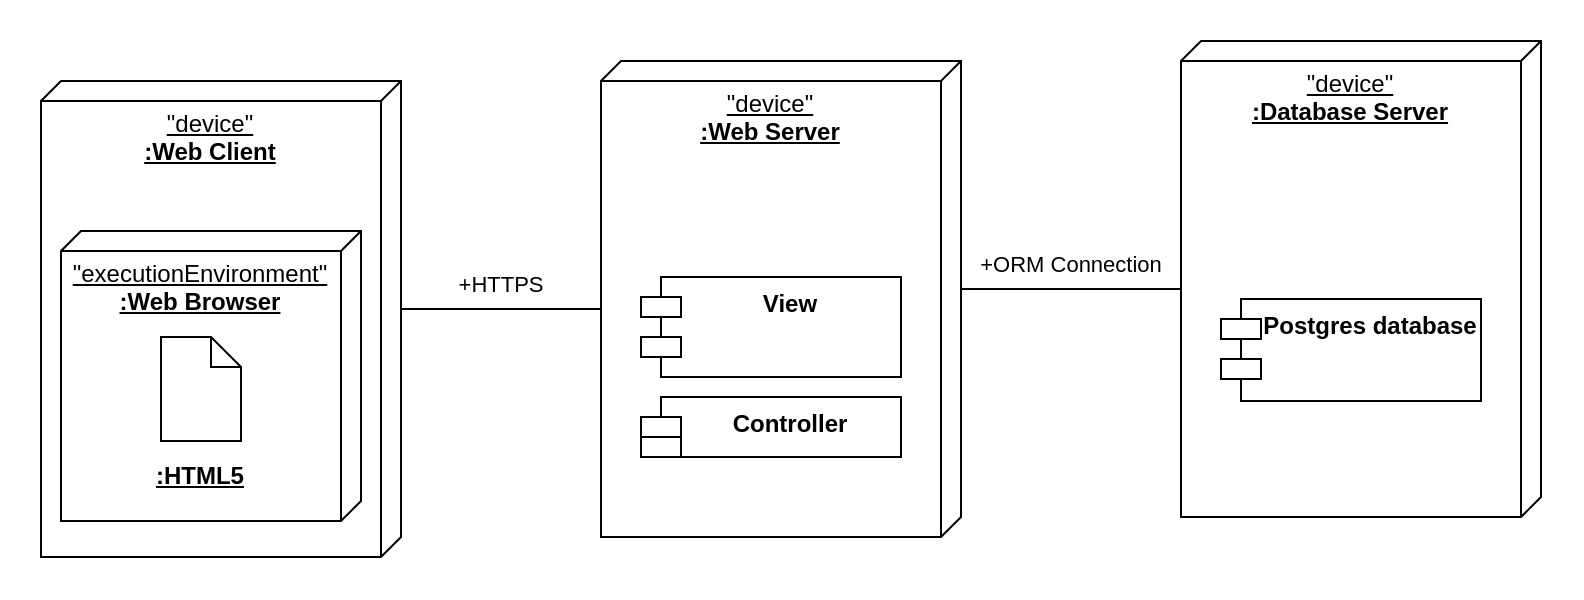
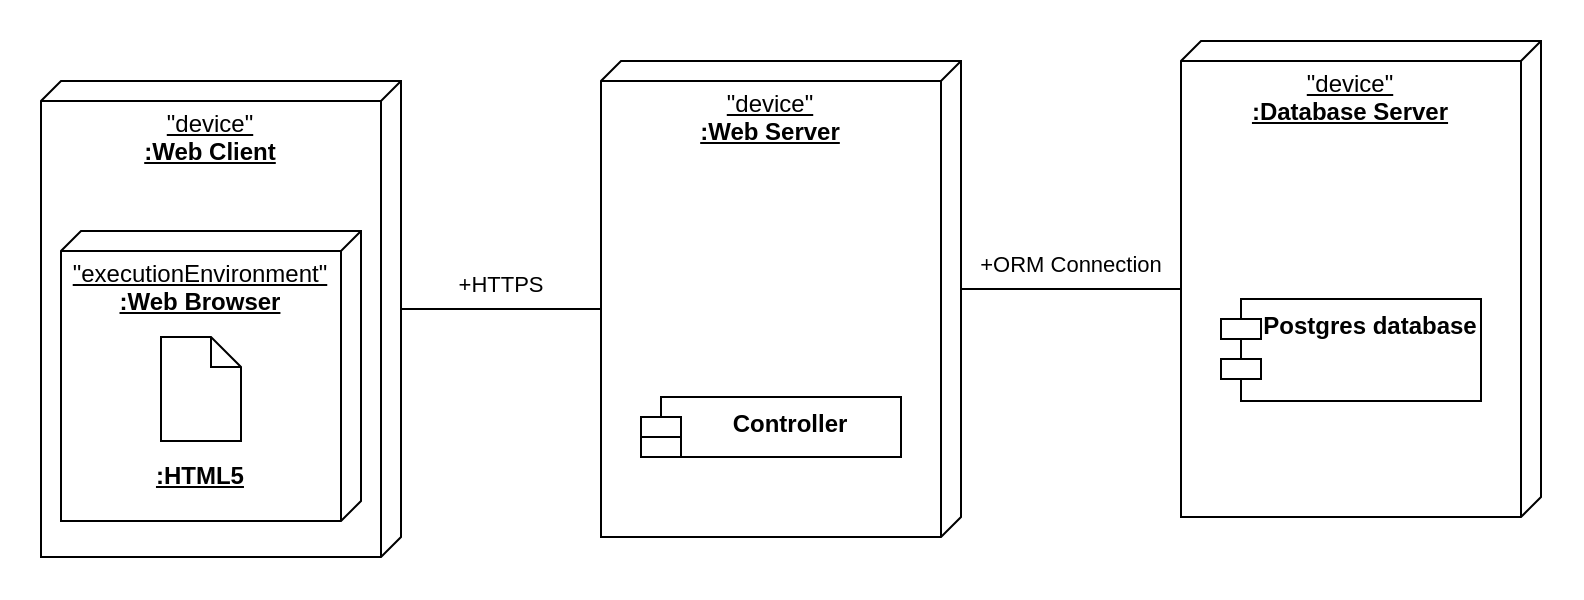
node "View": removed
